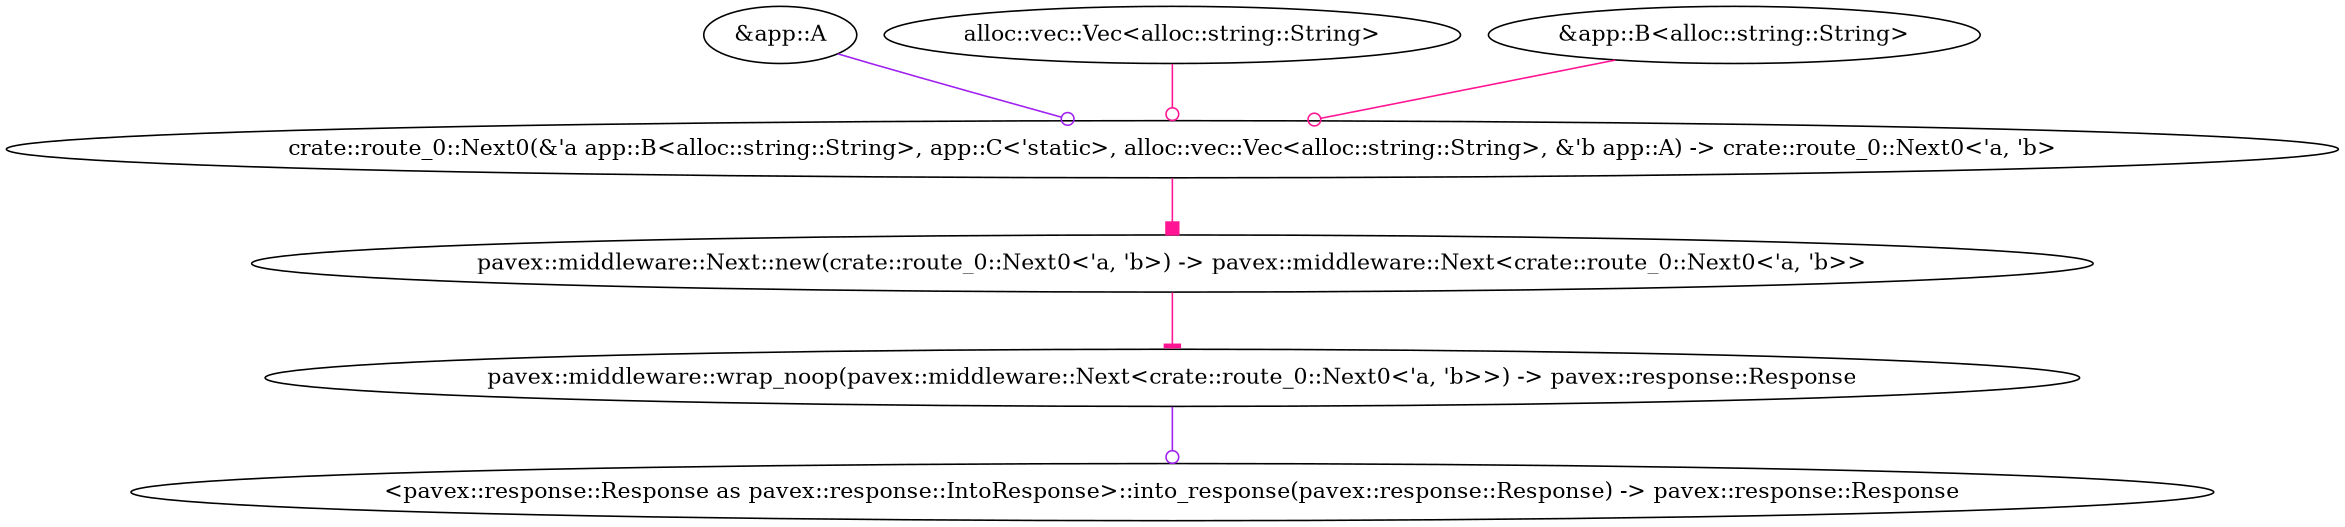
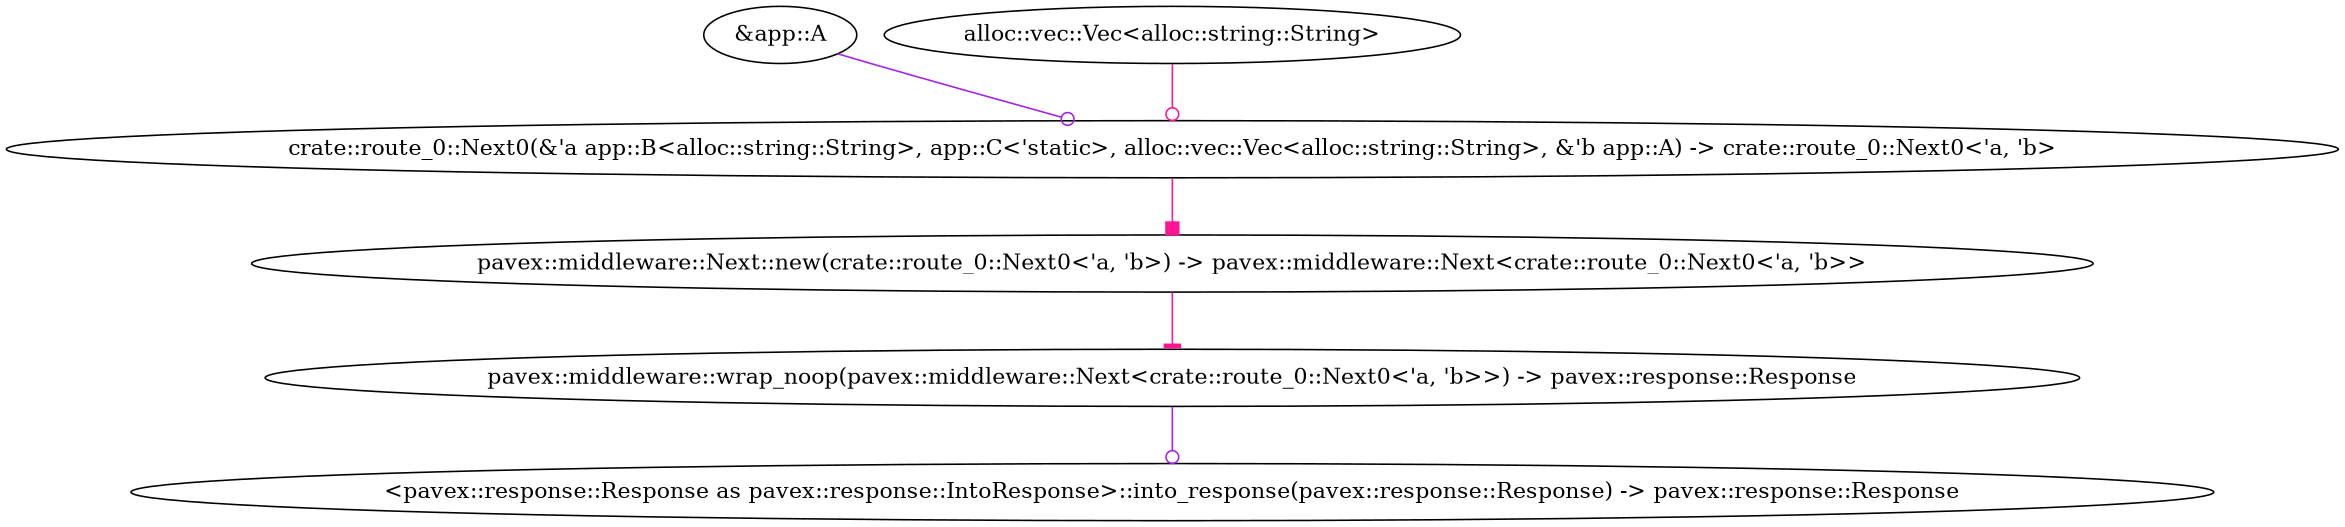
node "&app::B<alloc::string::String>": removed
